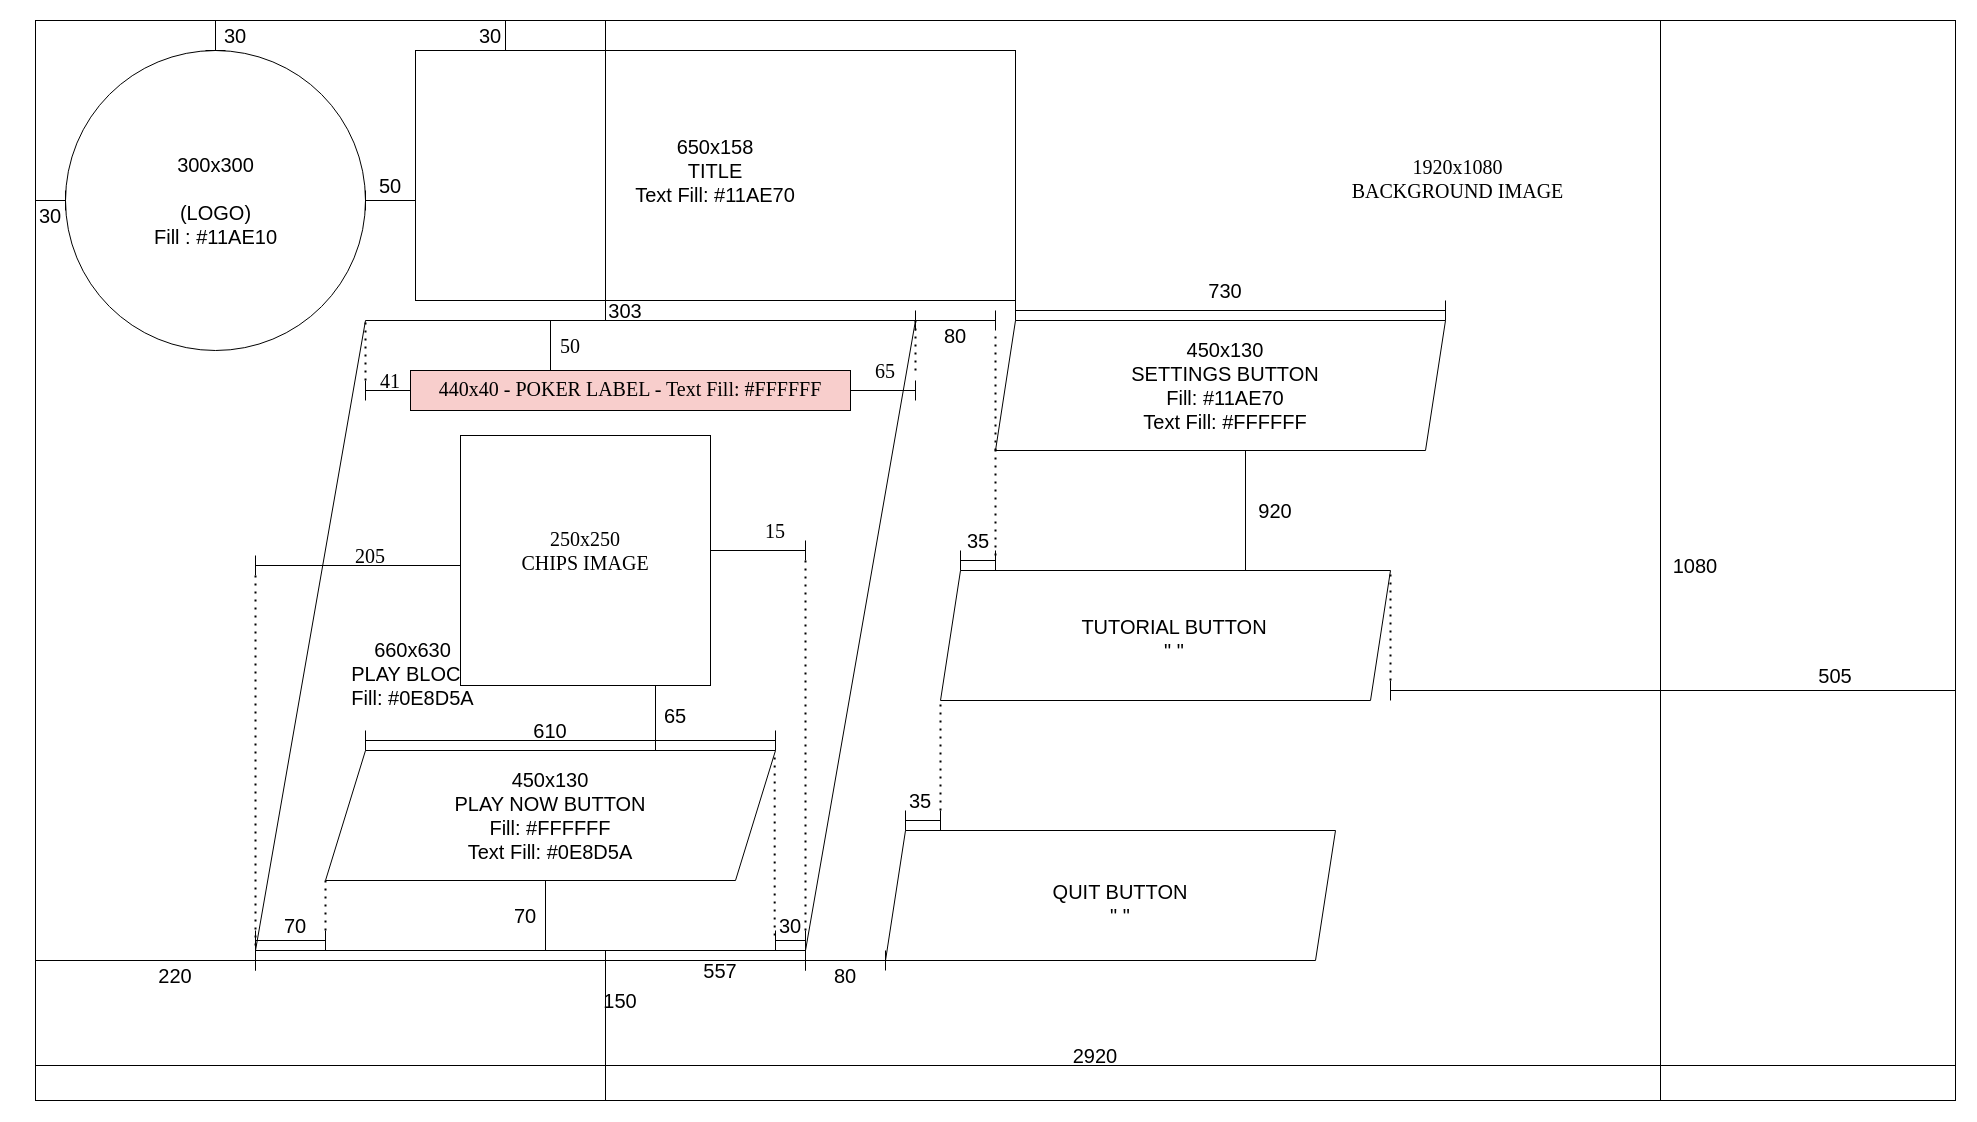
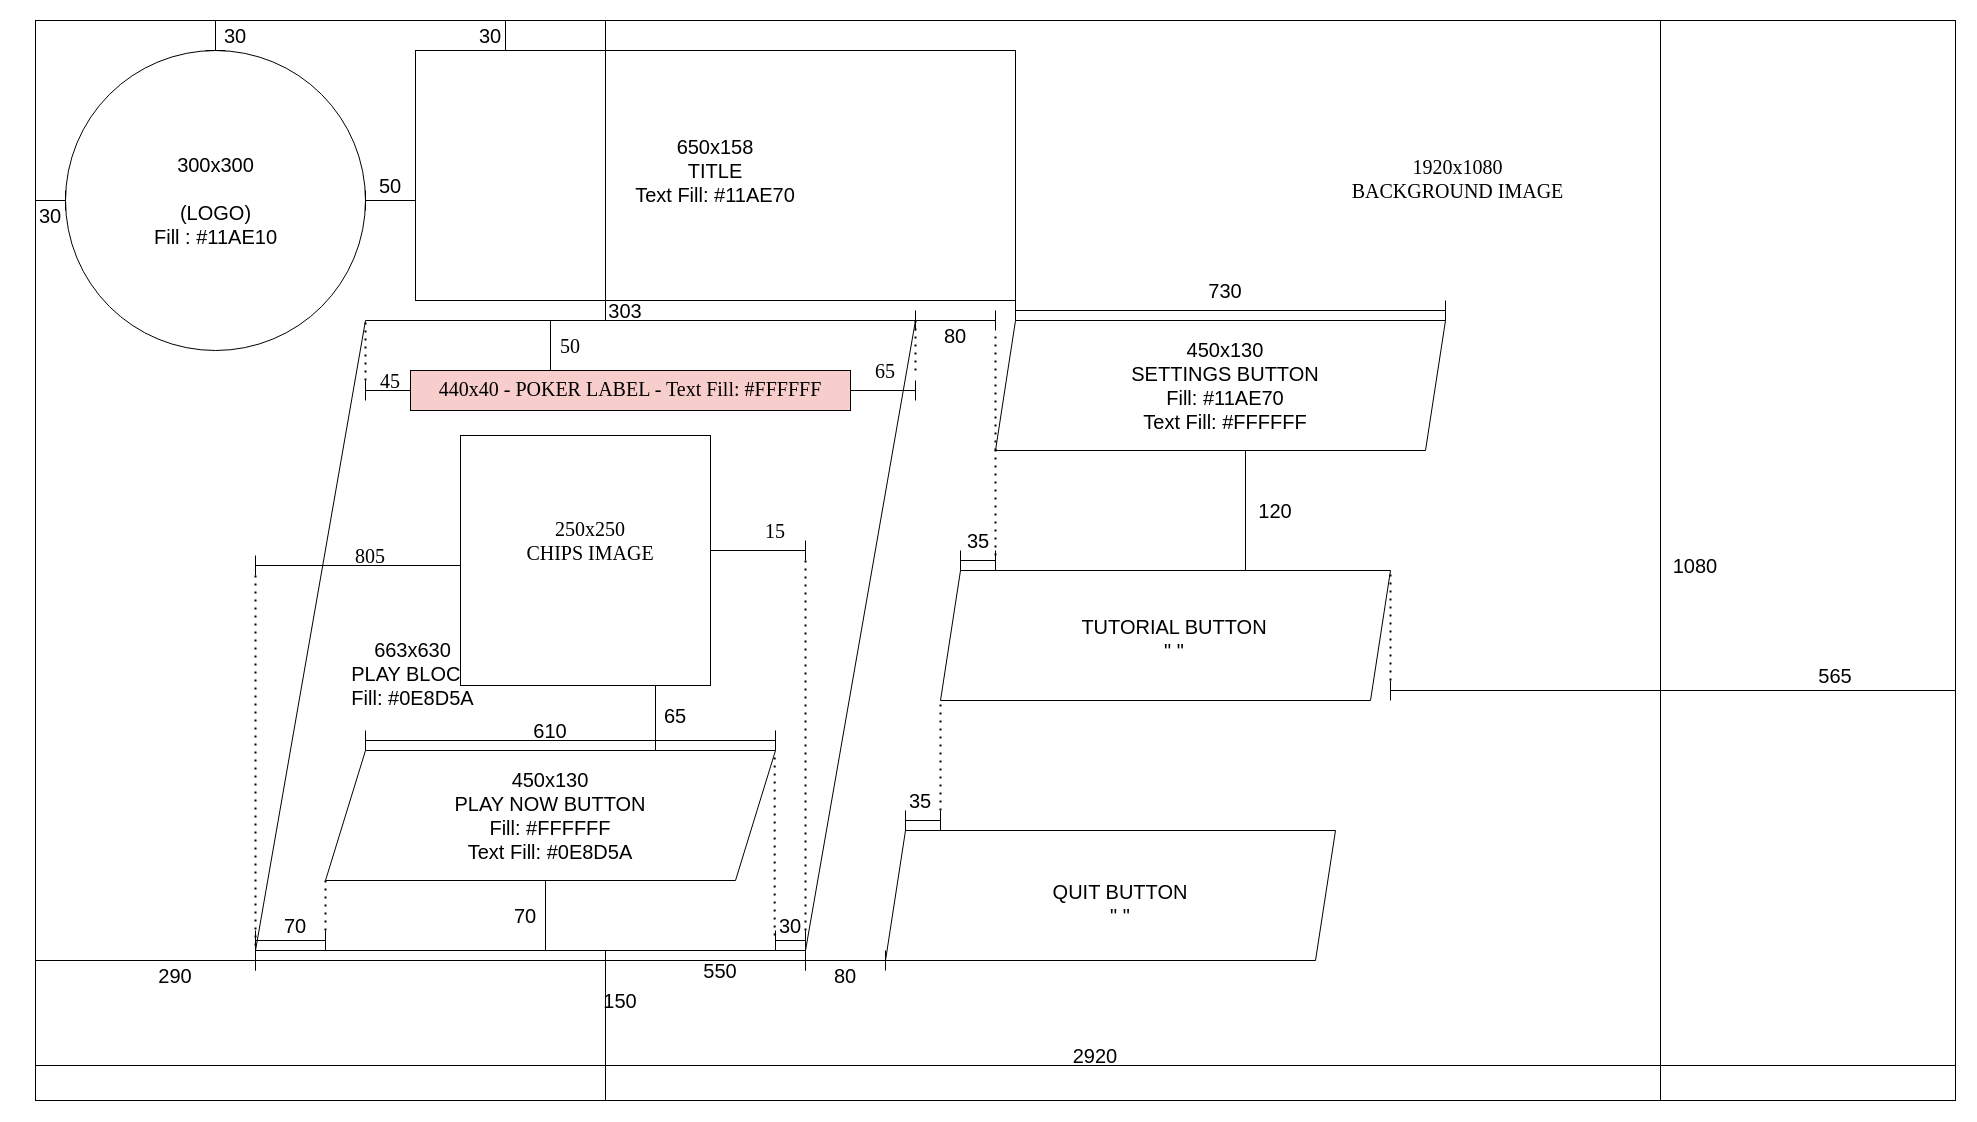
node "41": label "41" -> "45"
node "920": label "920" -> "120"
node "250x250 CHIPS IMAGE": moved (586, 551) -> (591, 541)
node "205": label "205" -> "805"
node "505": label "505" -> "565"
node "660x630 PLAY BLOCK Fill: #0E8D5A": label "660x630 PLAY BLOCK Fill: #0E8D5A" -> "663x630 PLAY BLOCK Fill: #0E8D5A"
node "557": label "557" -> "550"
node "220": label "220" -> "290"
